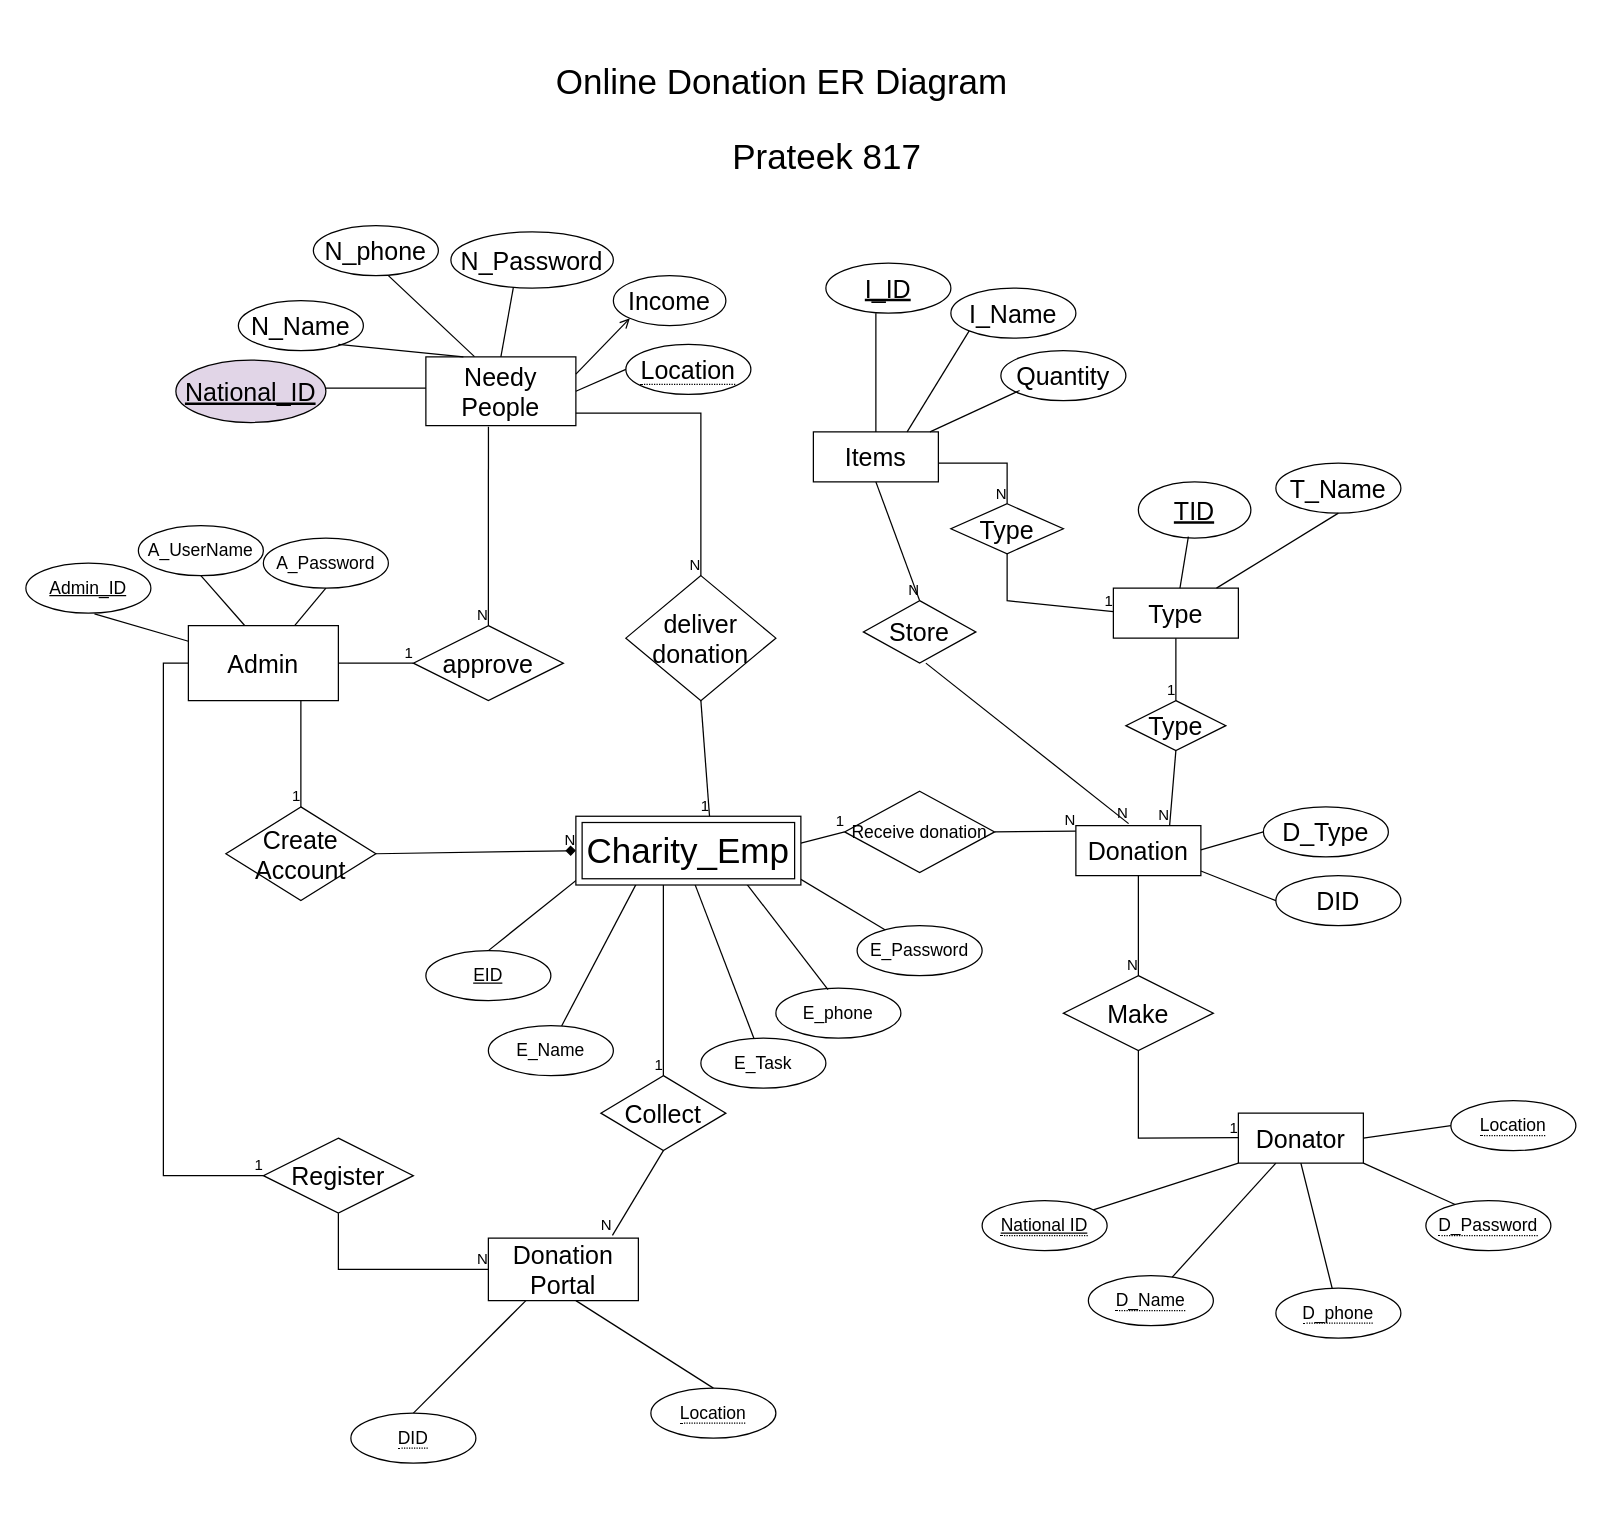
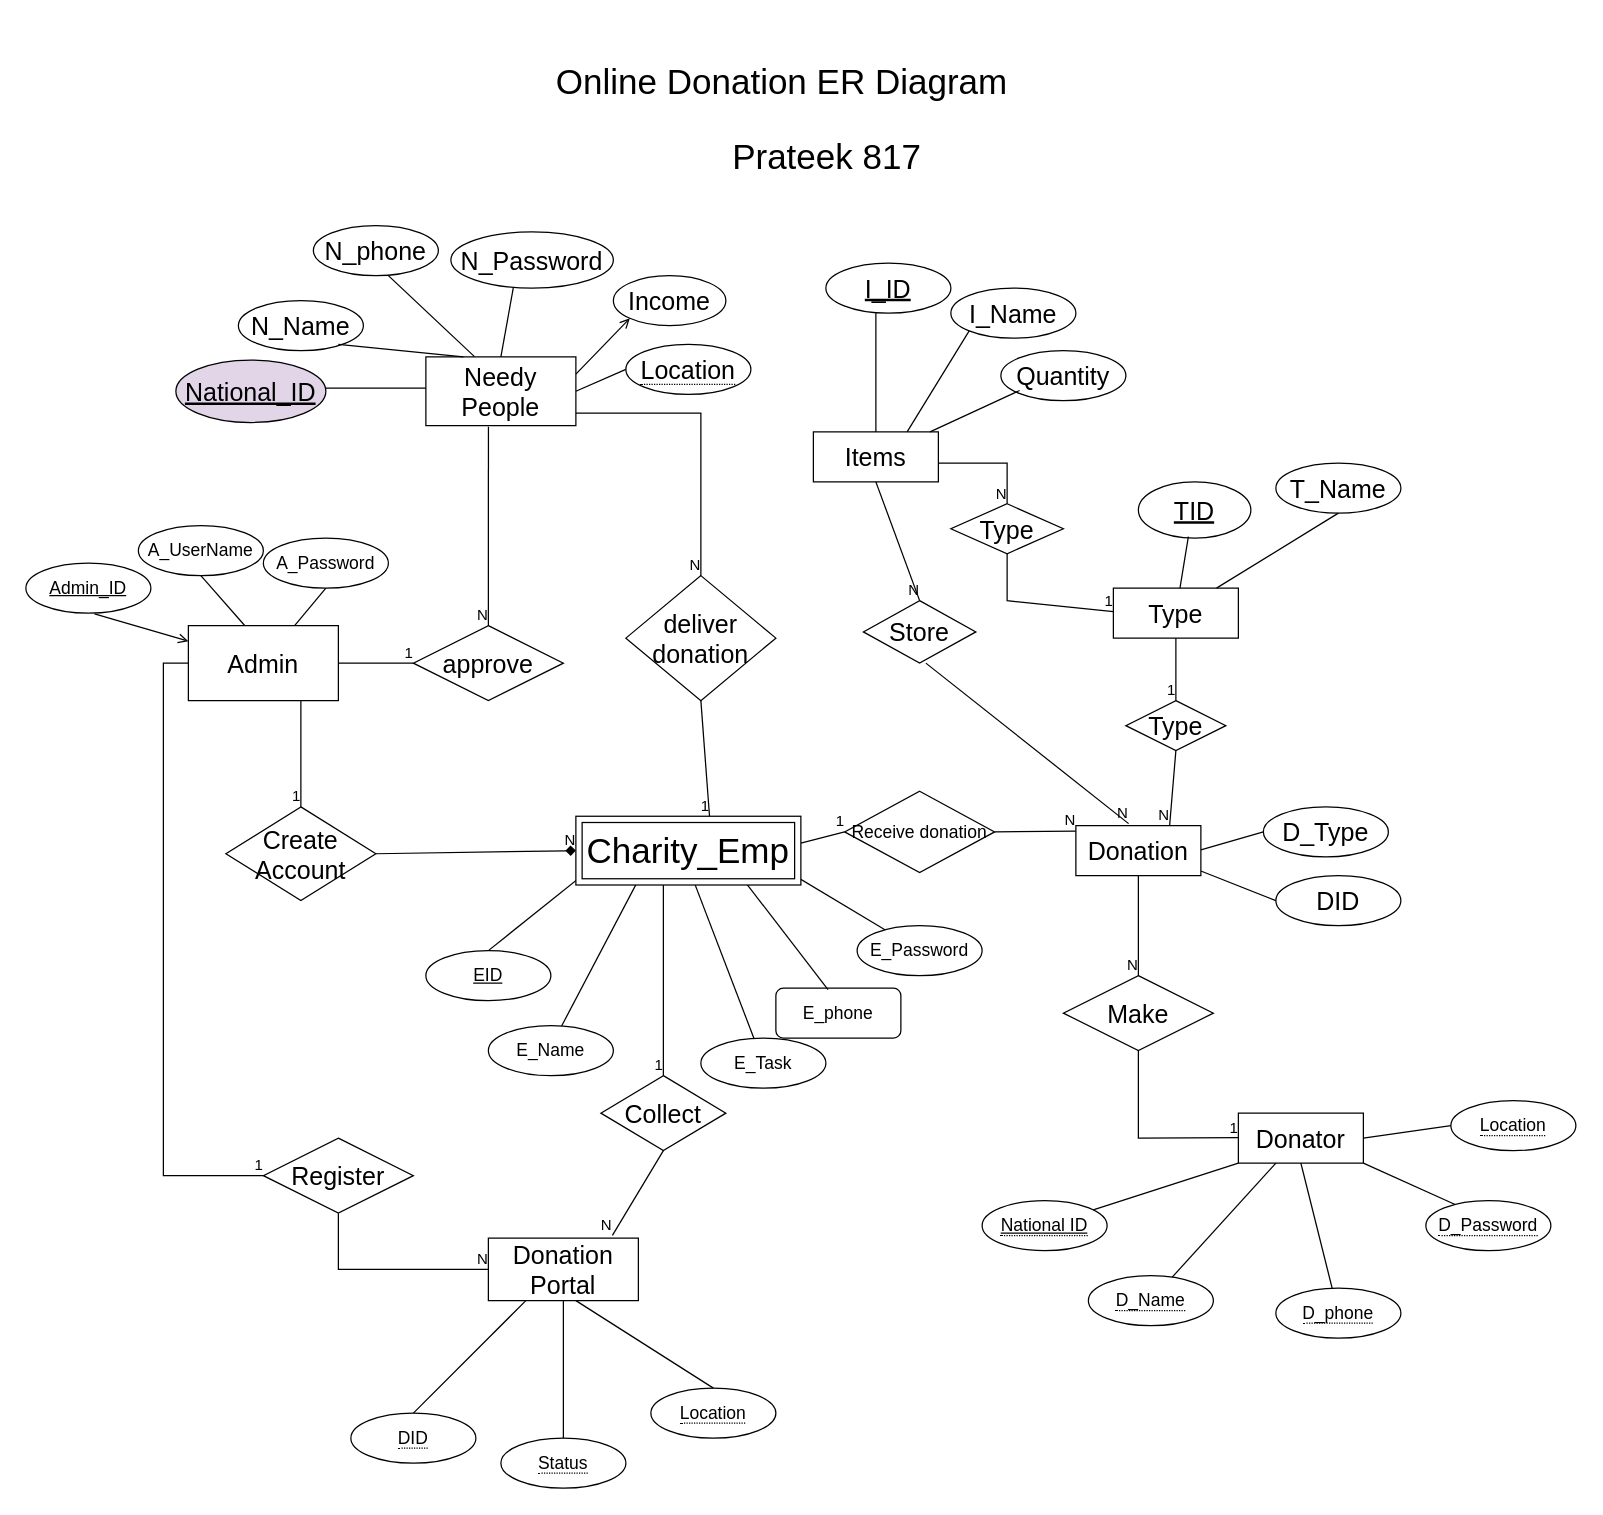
edge "Admin_ID" -- "Admin": arrowhead none -> open
node "E_phone": shape ellipse -> rounded rectangle
edge "Donation Portal" -- "Status": added
node "Status": added
